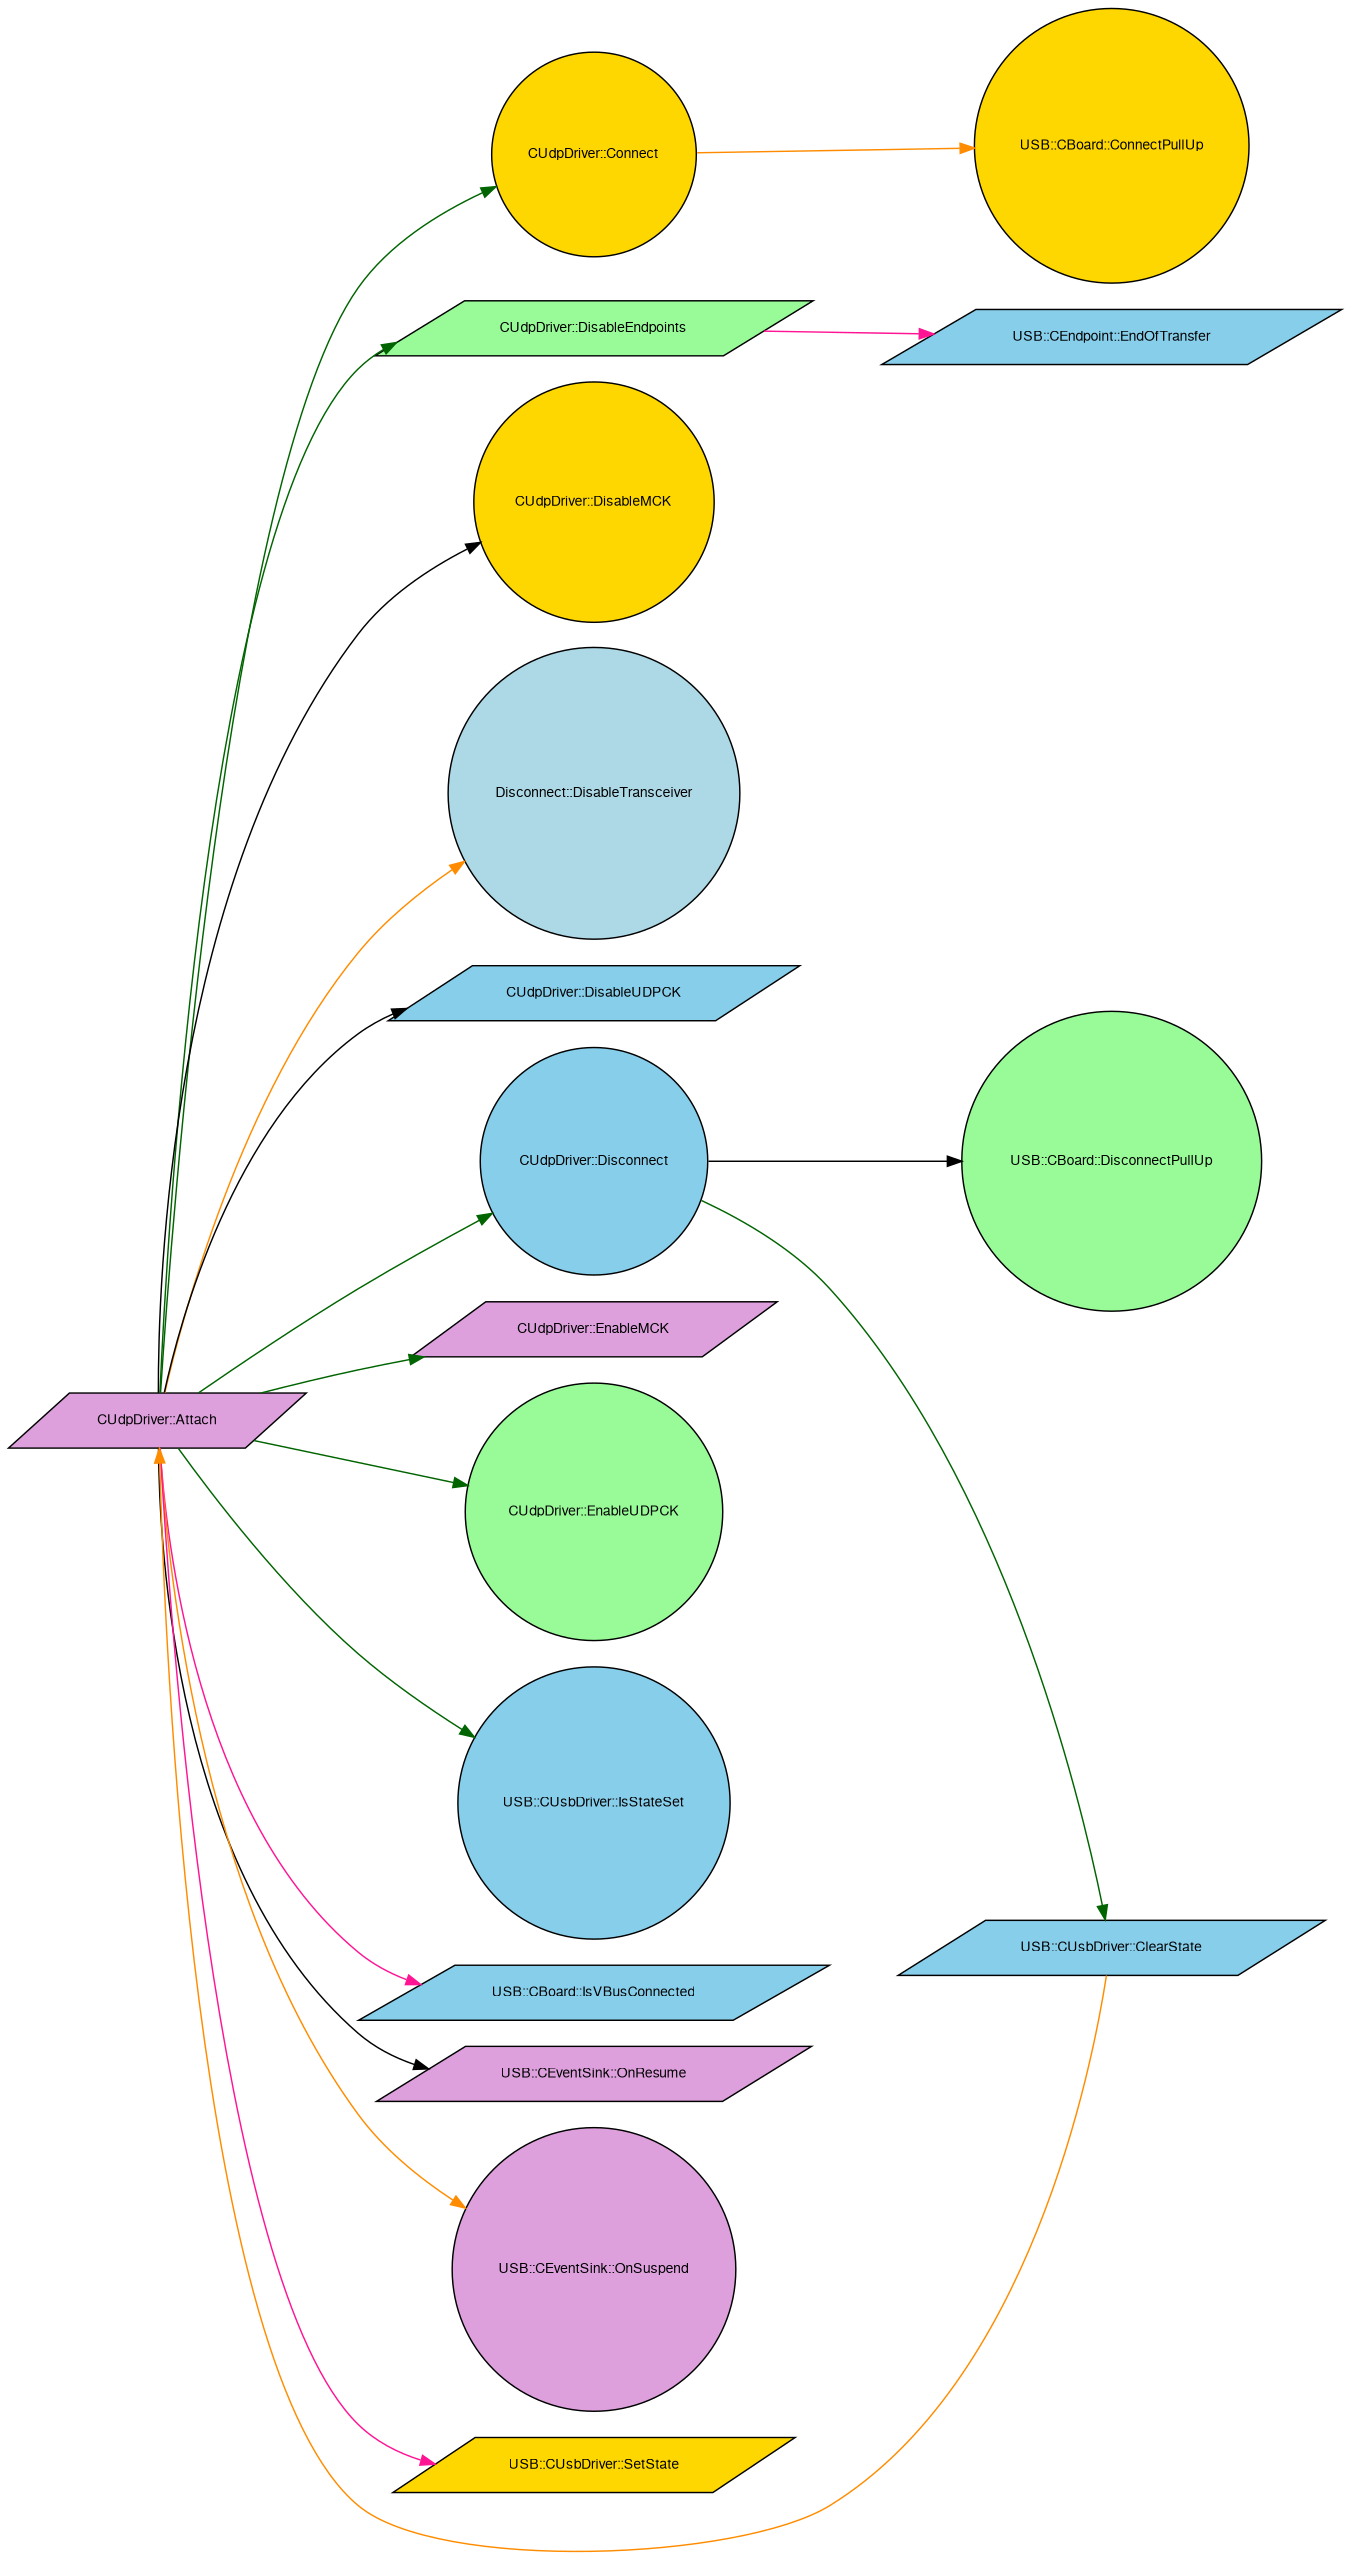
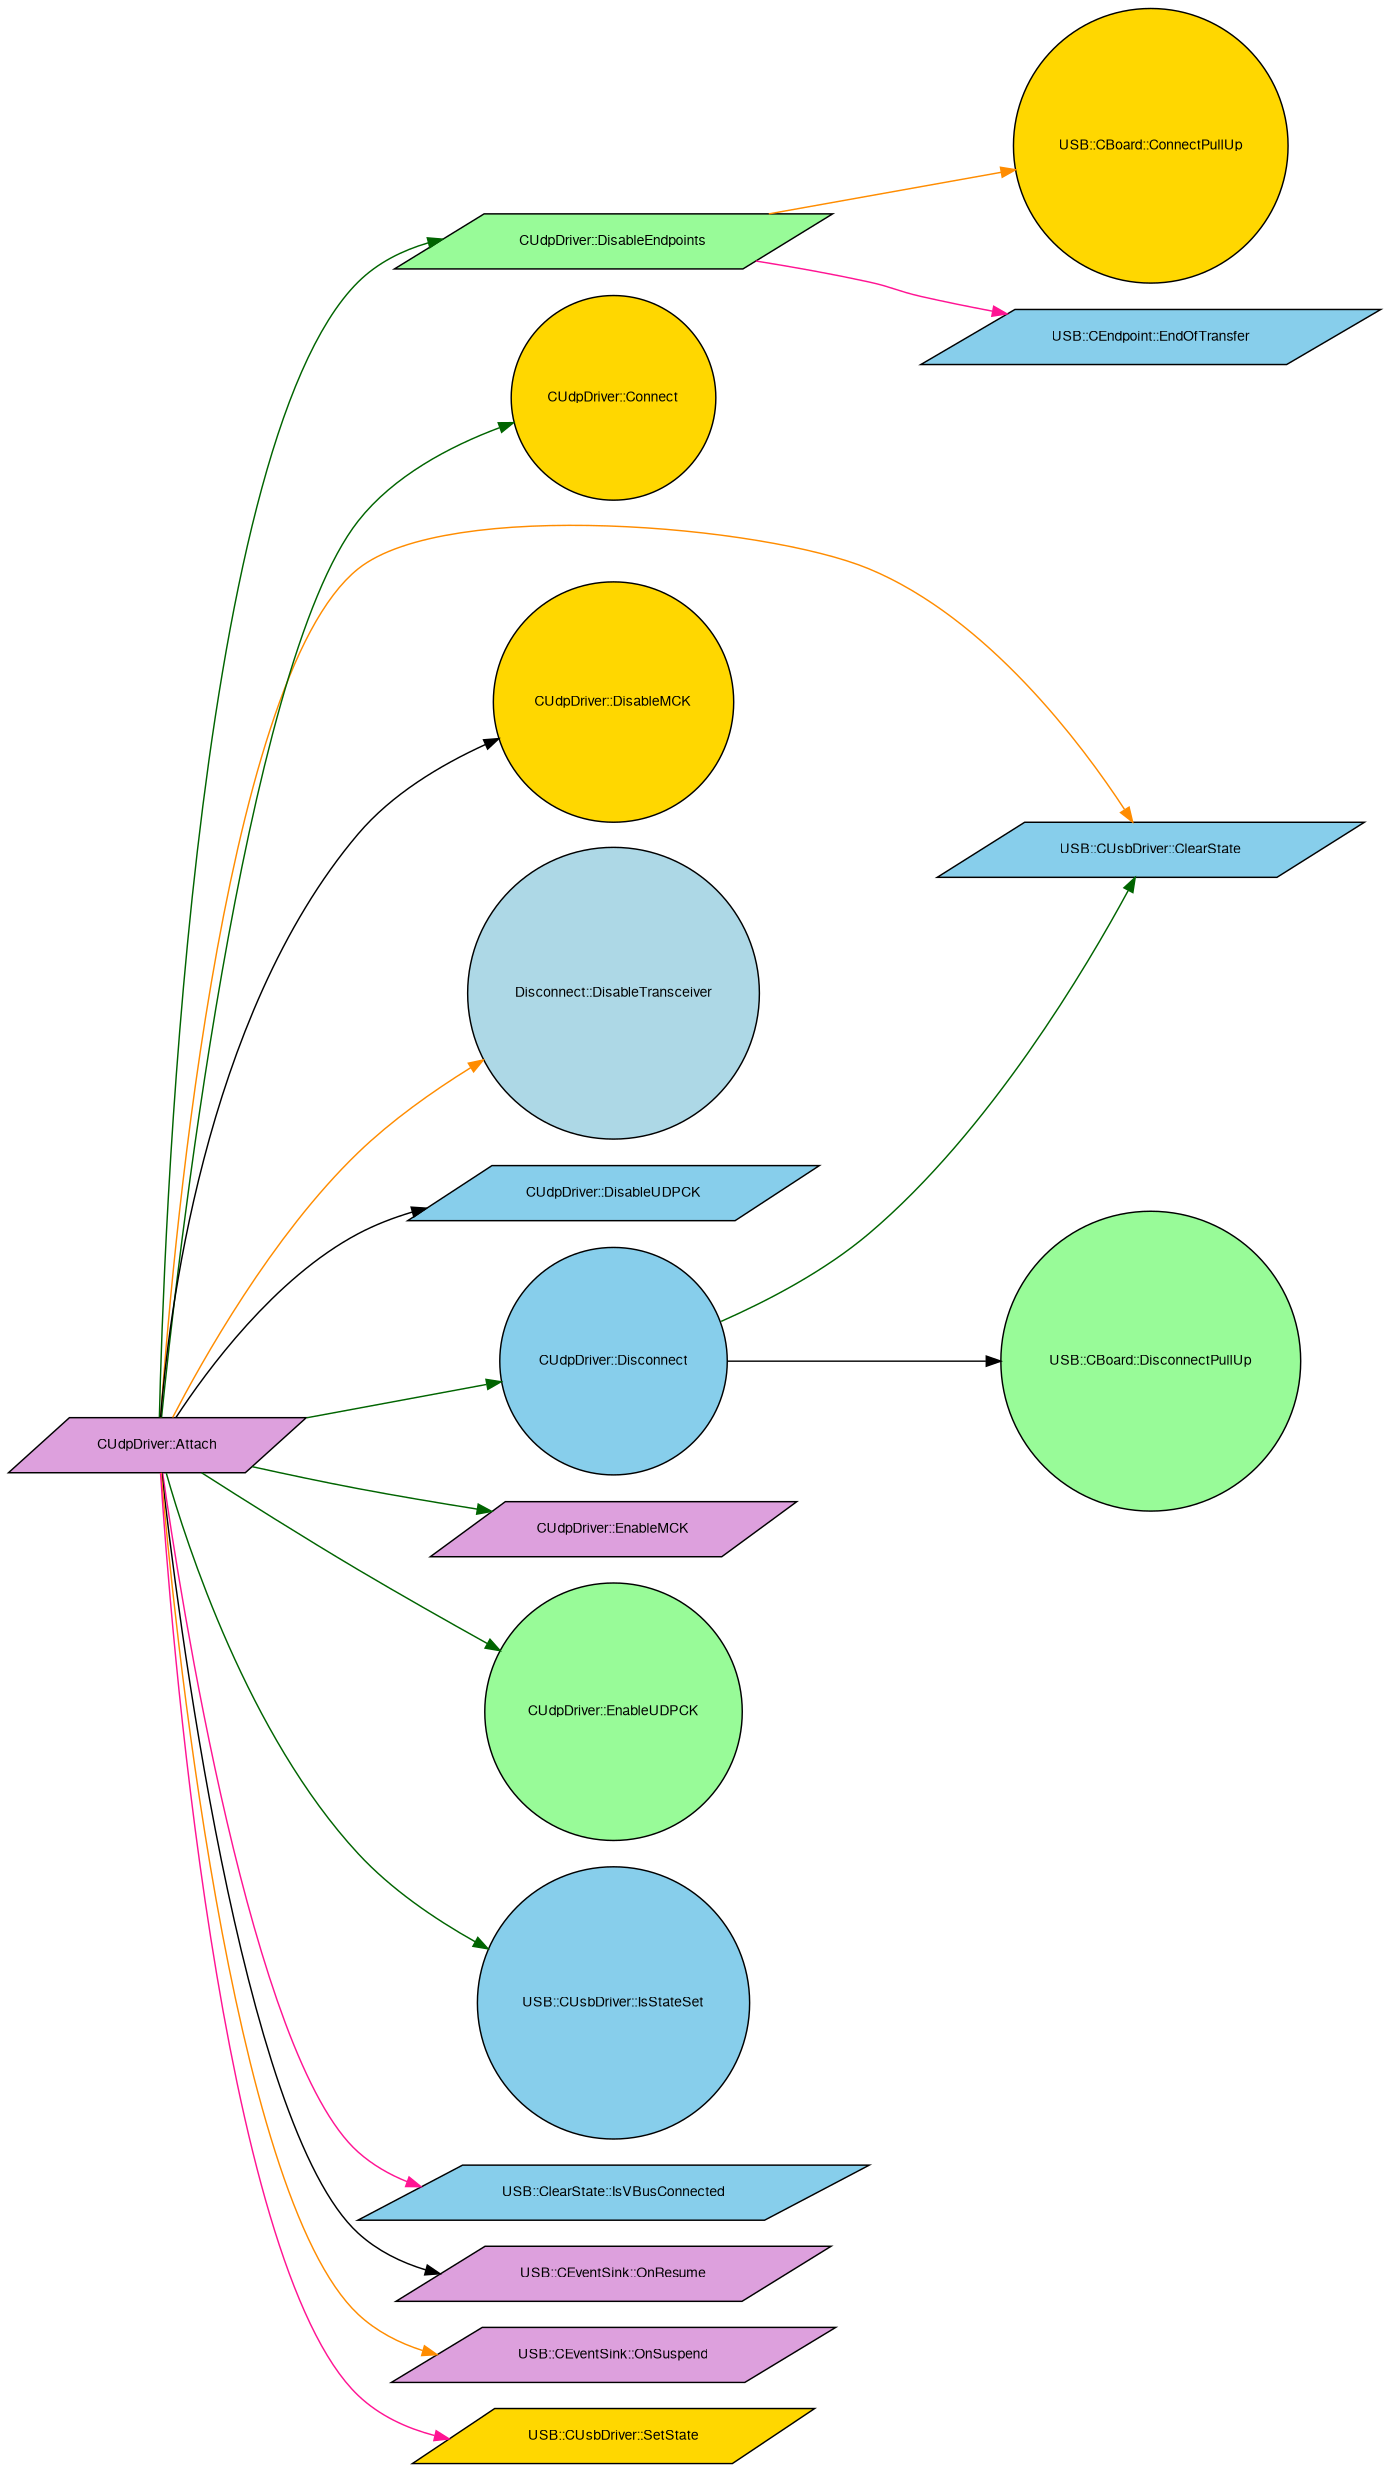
edge "CUdpDriver::Connect" -> "USB::CBoard::ConnectPullUp": now "CUdpDriver::DisableEndpoints" -> "USB::CBoard::ConnectPullUp"
node "USB::CBoard::IsVBusConnected": label "USB::CBoard::IsVBusConnected" -> "USB::ClearState::IsVBusConnected"
node "USB::CEventSink::OnSuspend": shape circle -> parallelogram
edge "USB::CUsbDriver::ClearState" -> "CUdpDriver::Attach": reversed
